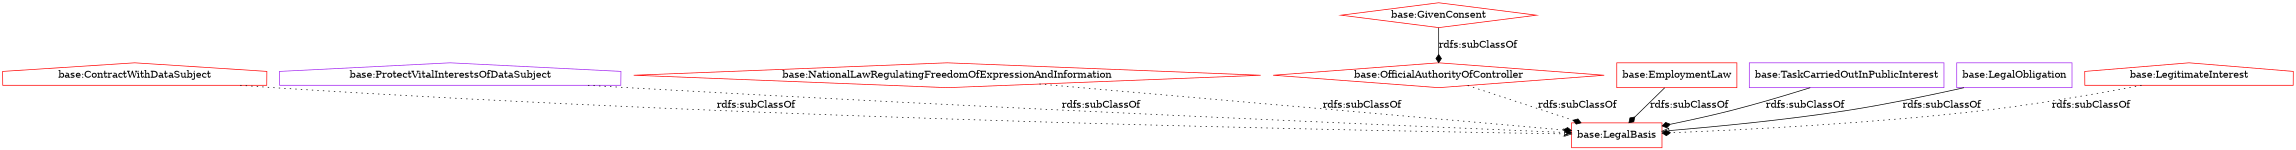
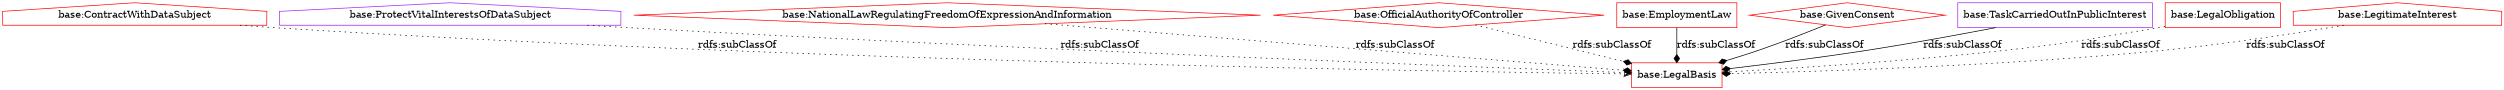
edge "base:GivenConsent" -> "base:OfficialAuthorityOfController": now "base:GivenConsent" -> "base:LegalBasis"
node "base:LegalObligation": color purple -> red
edge "base:LegalObligation" -> "base:LegalBasis": style solid -> dotted
